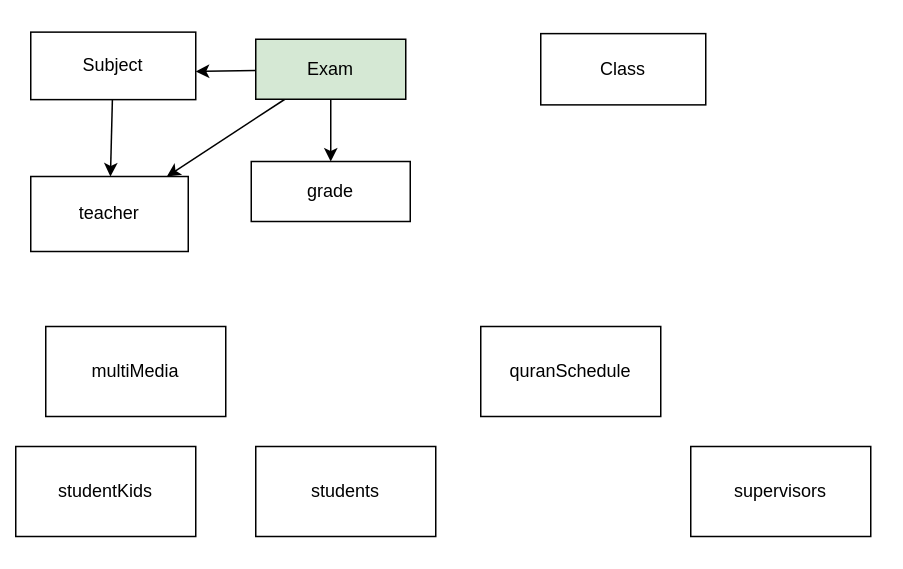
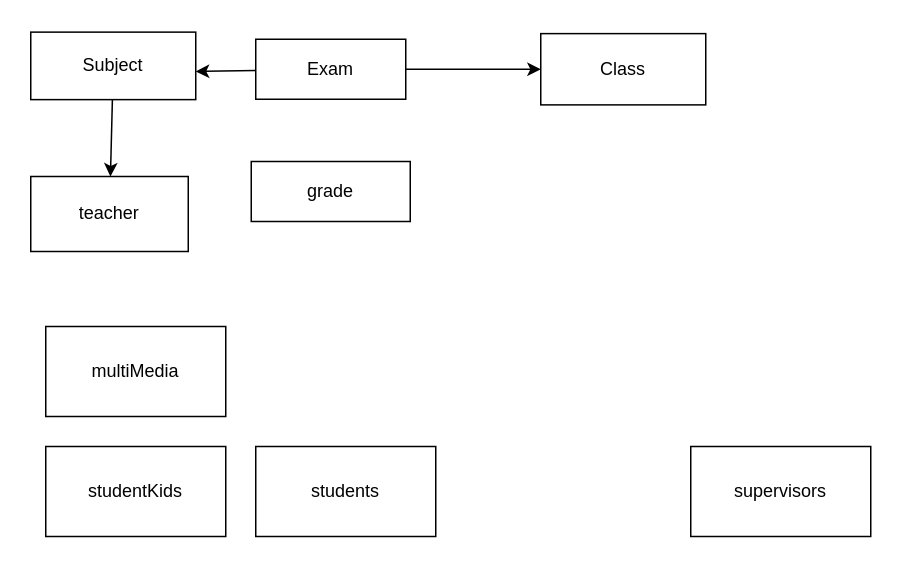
node "Exam": fillcolor #d5e8d4 -> #ffffff
edge "Exam" -> "grade": removed
edge "Exam" -> "teacher": now "Exam" -> "Class"
node "quranSchedule": removed
node "studentKids": moved (106, 491) -> (136, 491)
